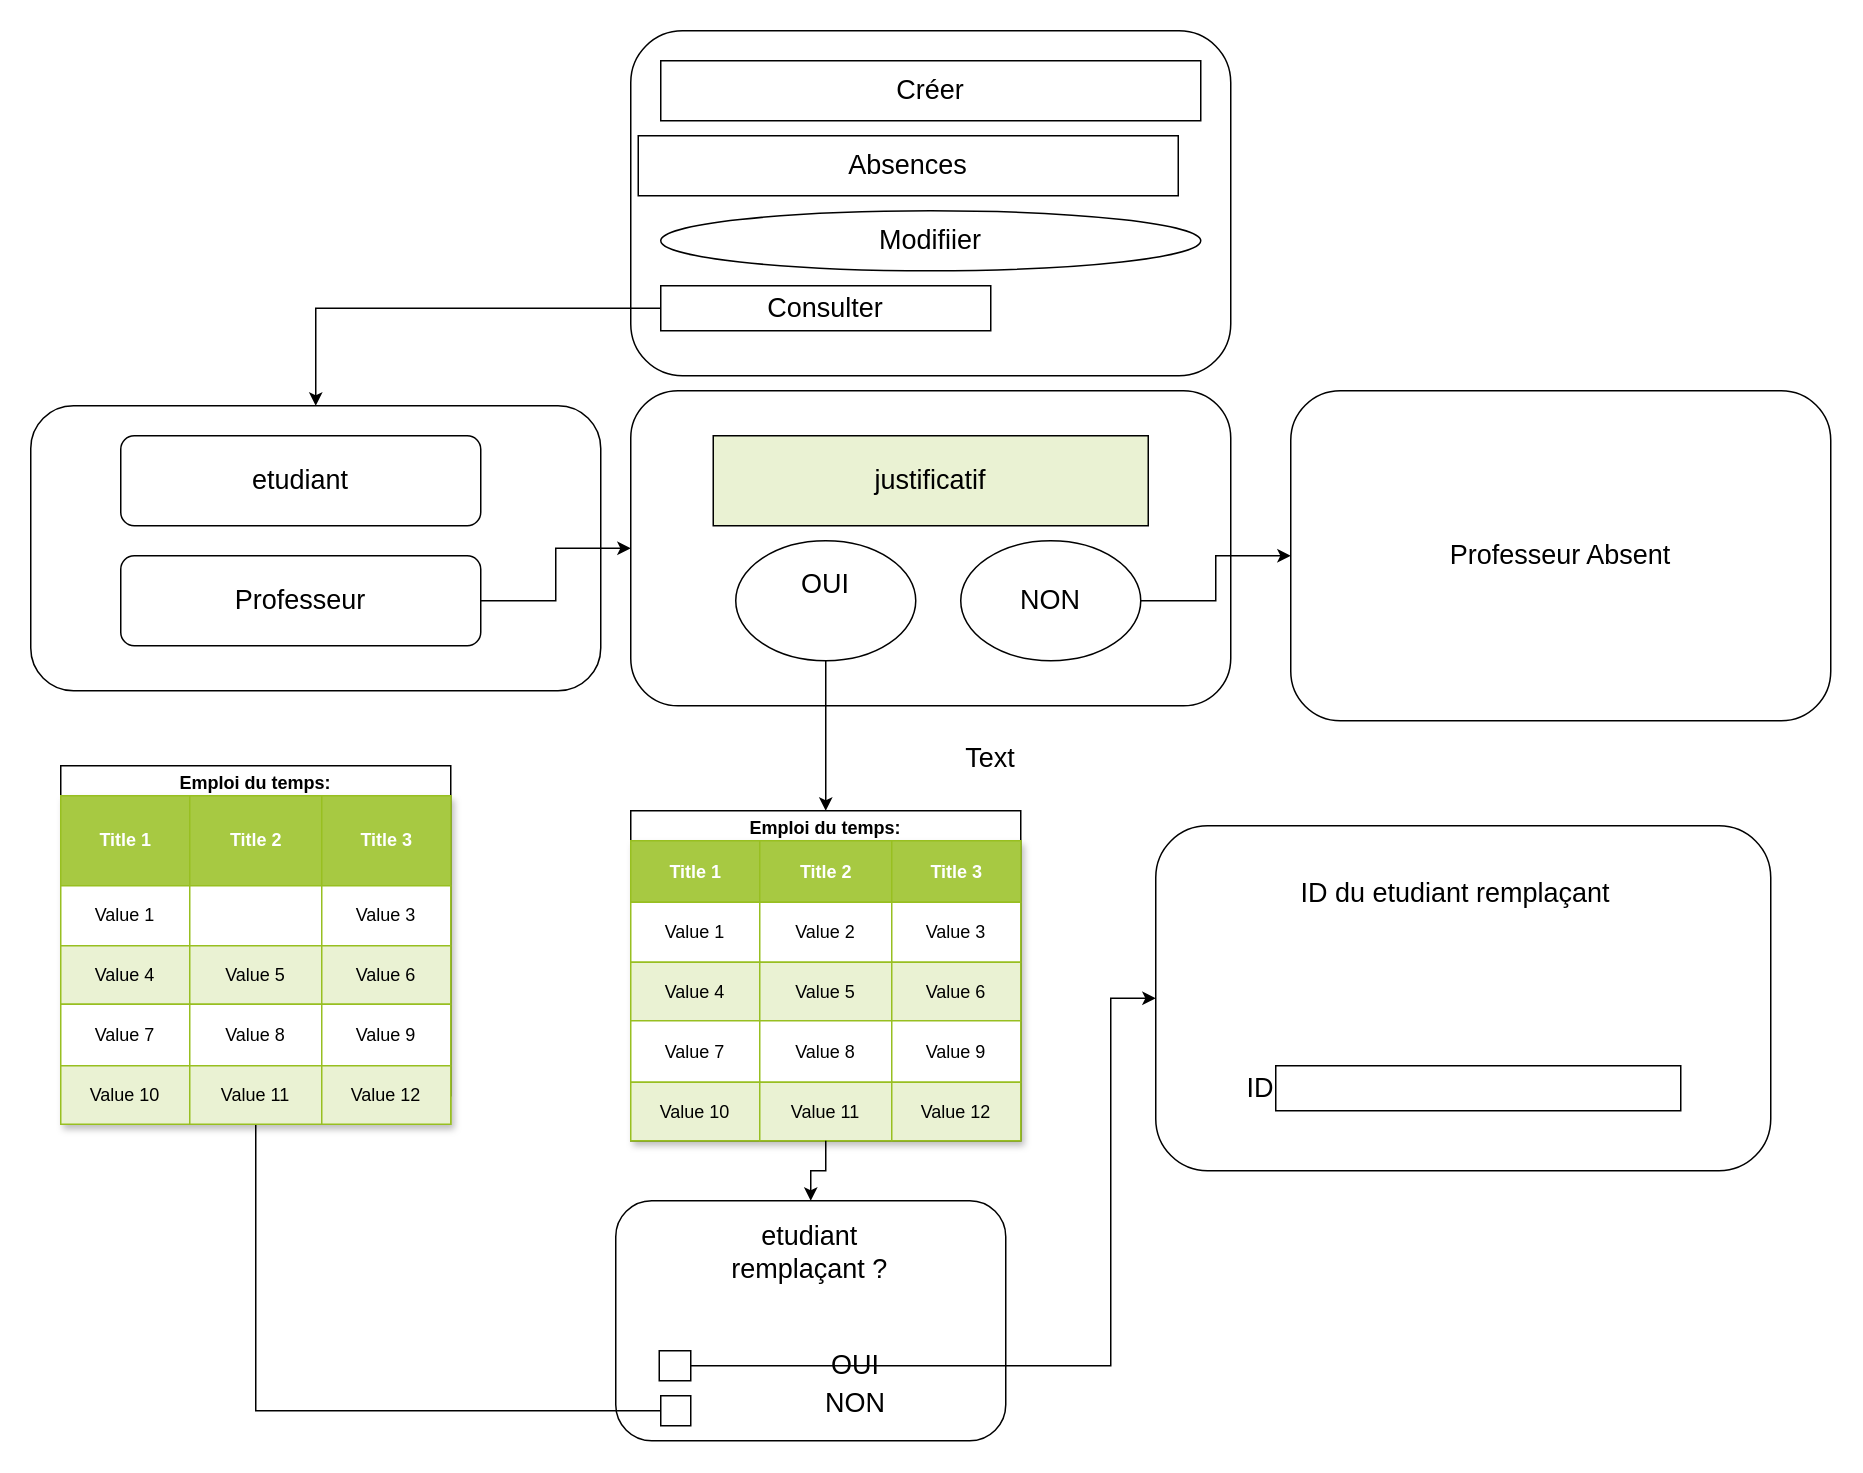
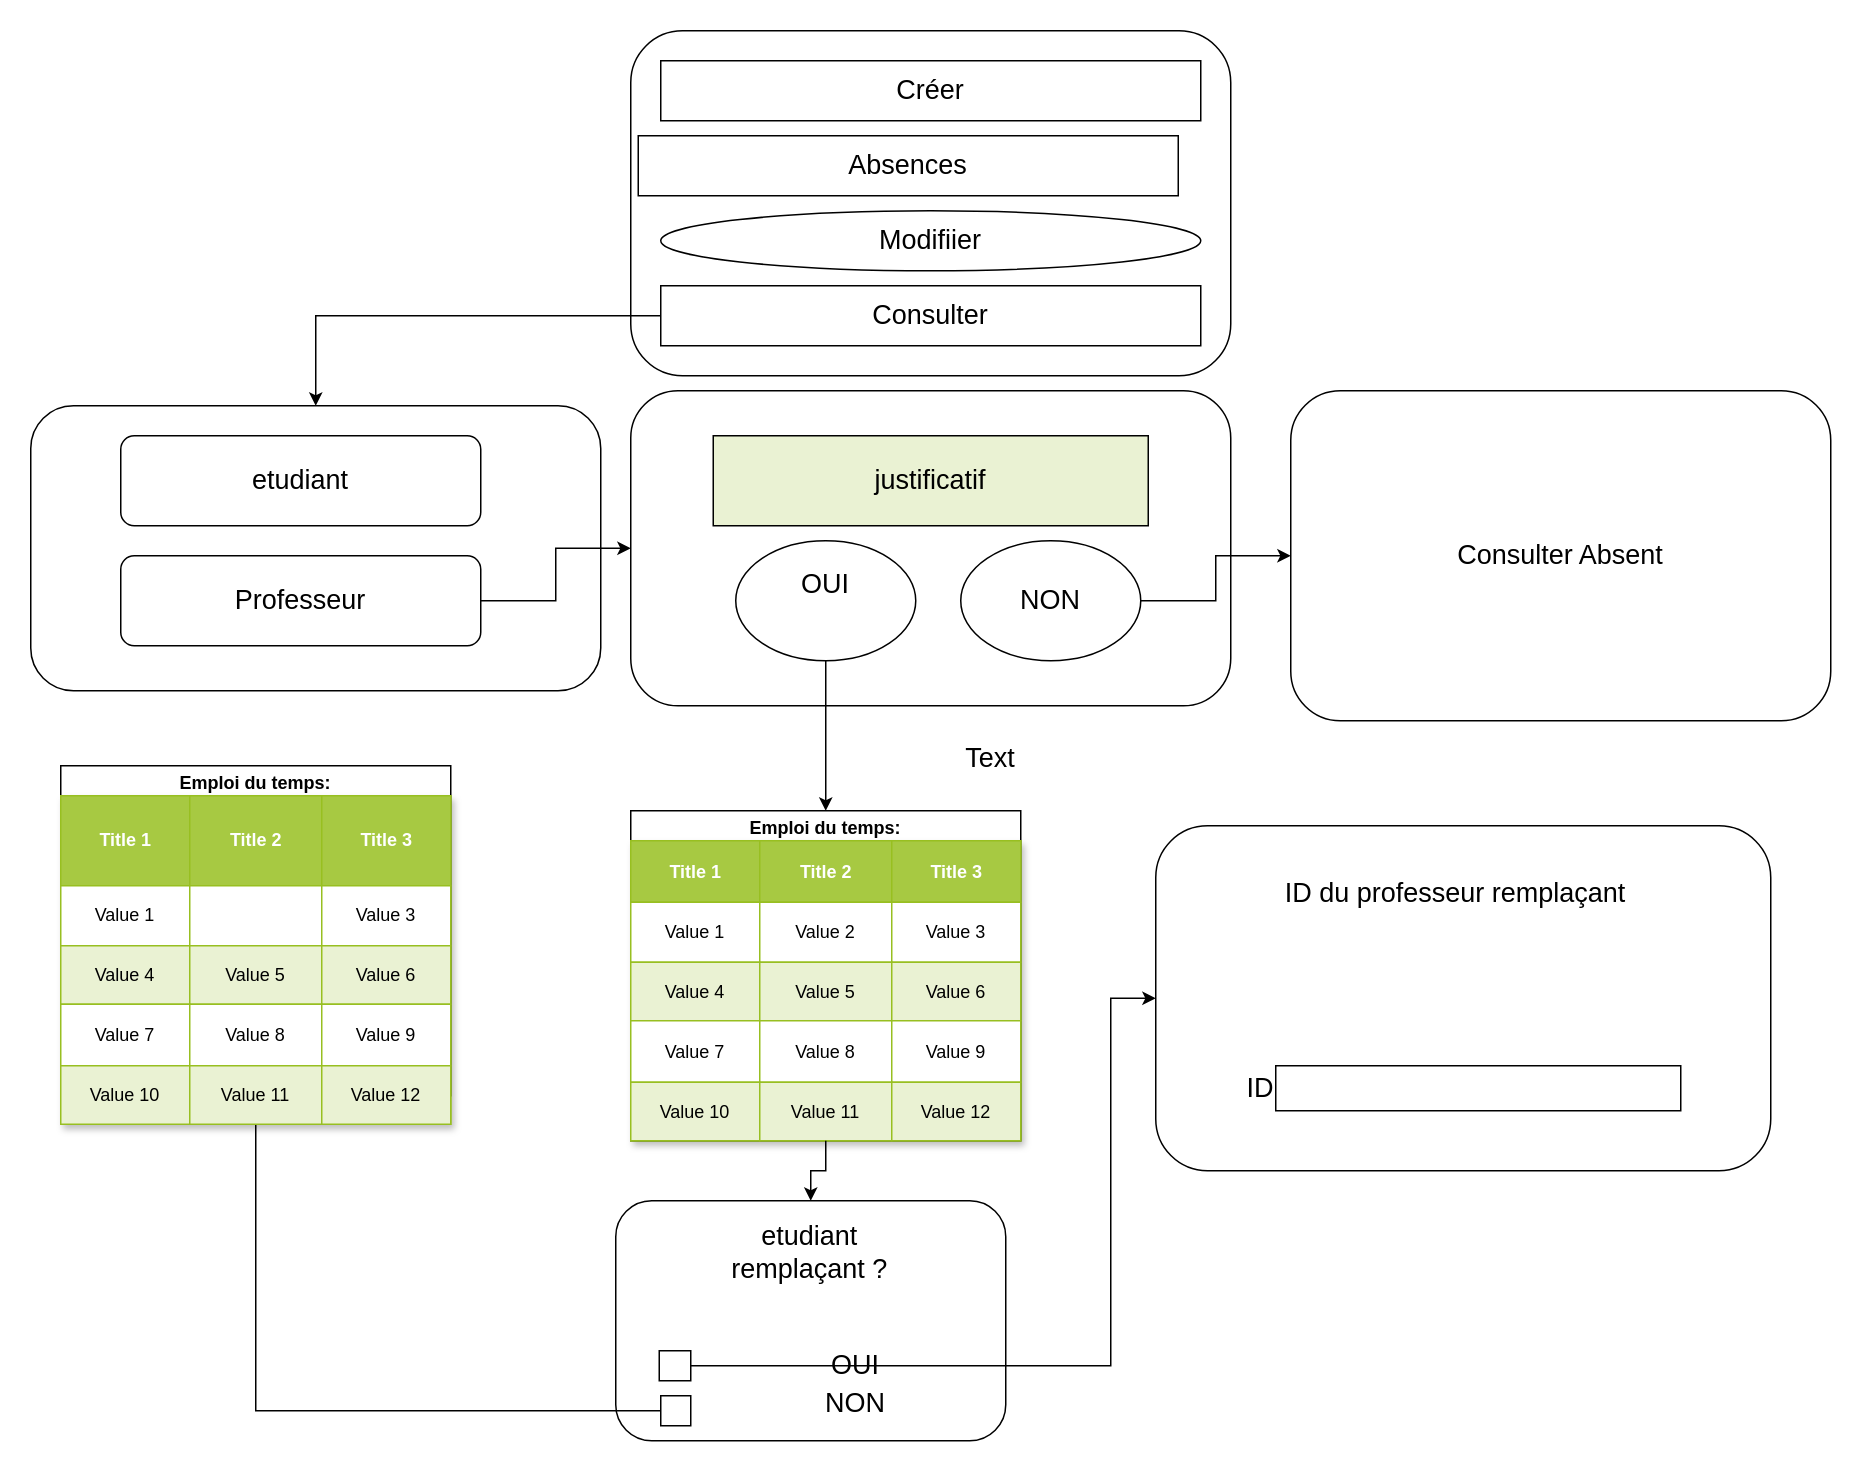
node "Consulter": size 330x45 -> 540x60
node "Professeur Absent": label "Professeur Absent" -> "Consulter Absent"
node "ID du etudiant remplaçant": label "ID du etudiant remplaçant" -> "ID du professeur remplaçant"
